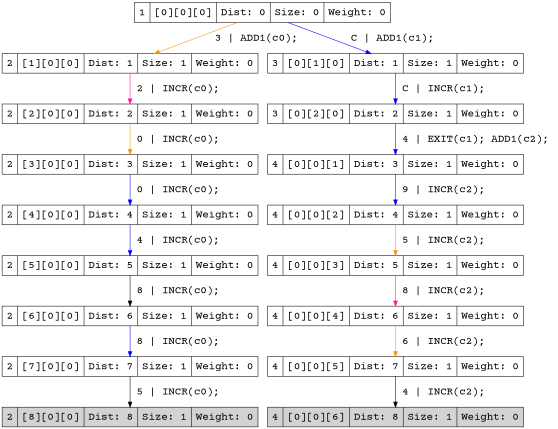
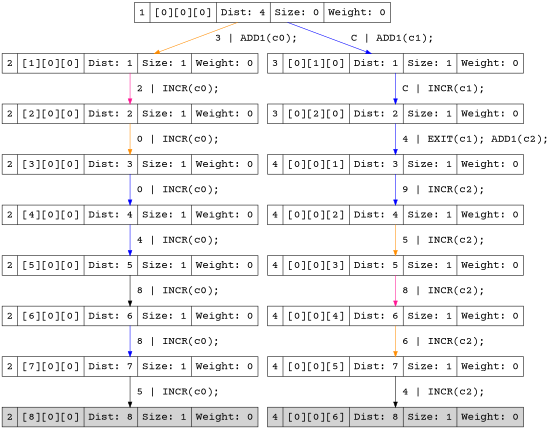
node "1": text "Dist: 0" -> "Dist: 4"
